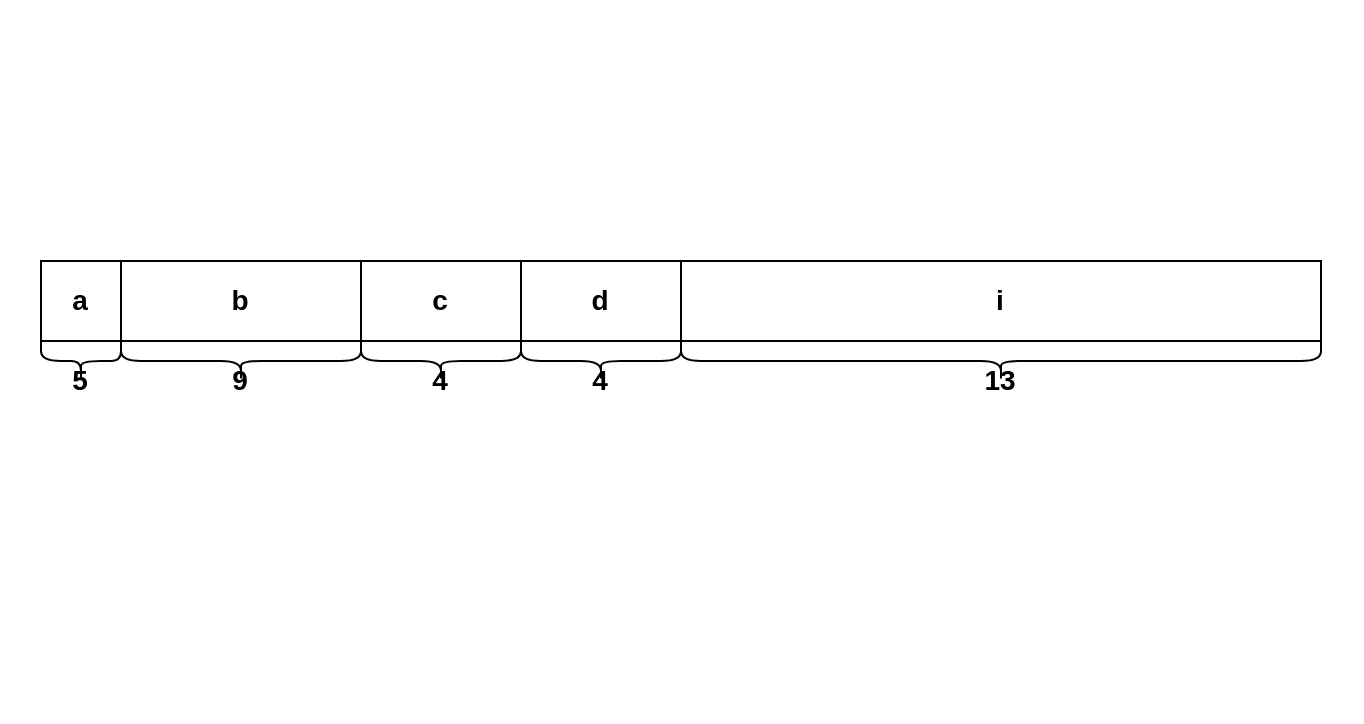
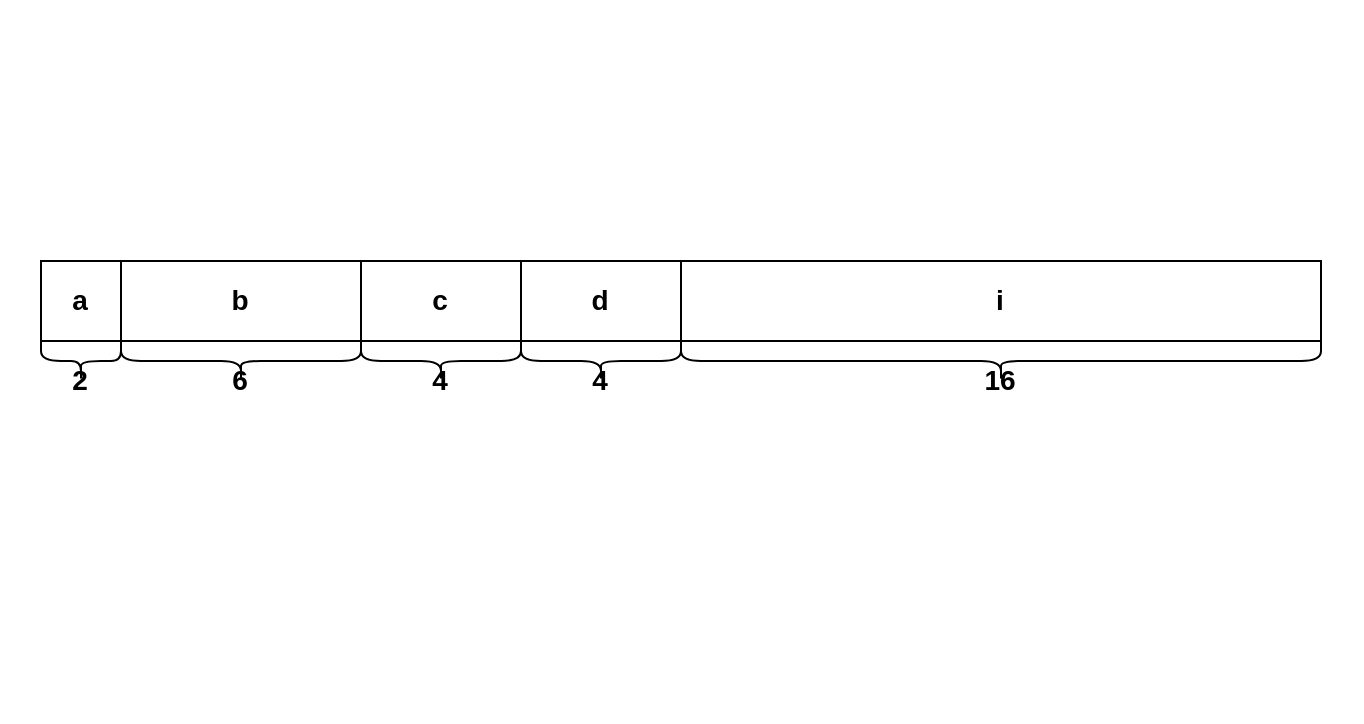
node "5": label "5" -> "2"
node "9": label "9" -> "6"
node "13": label "13" -> "16"
